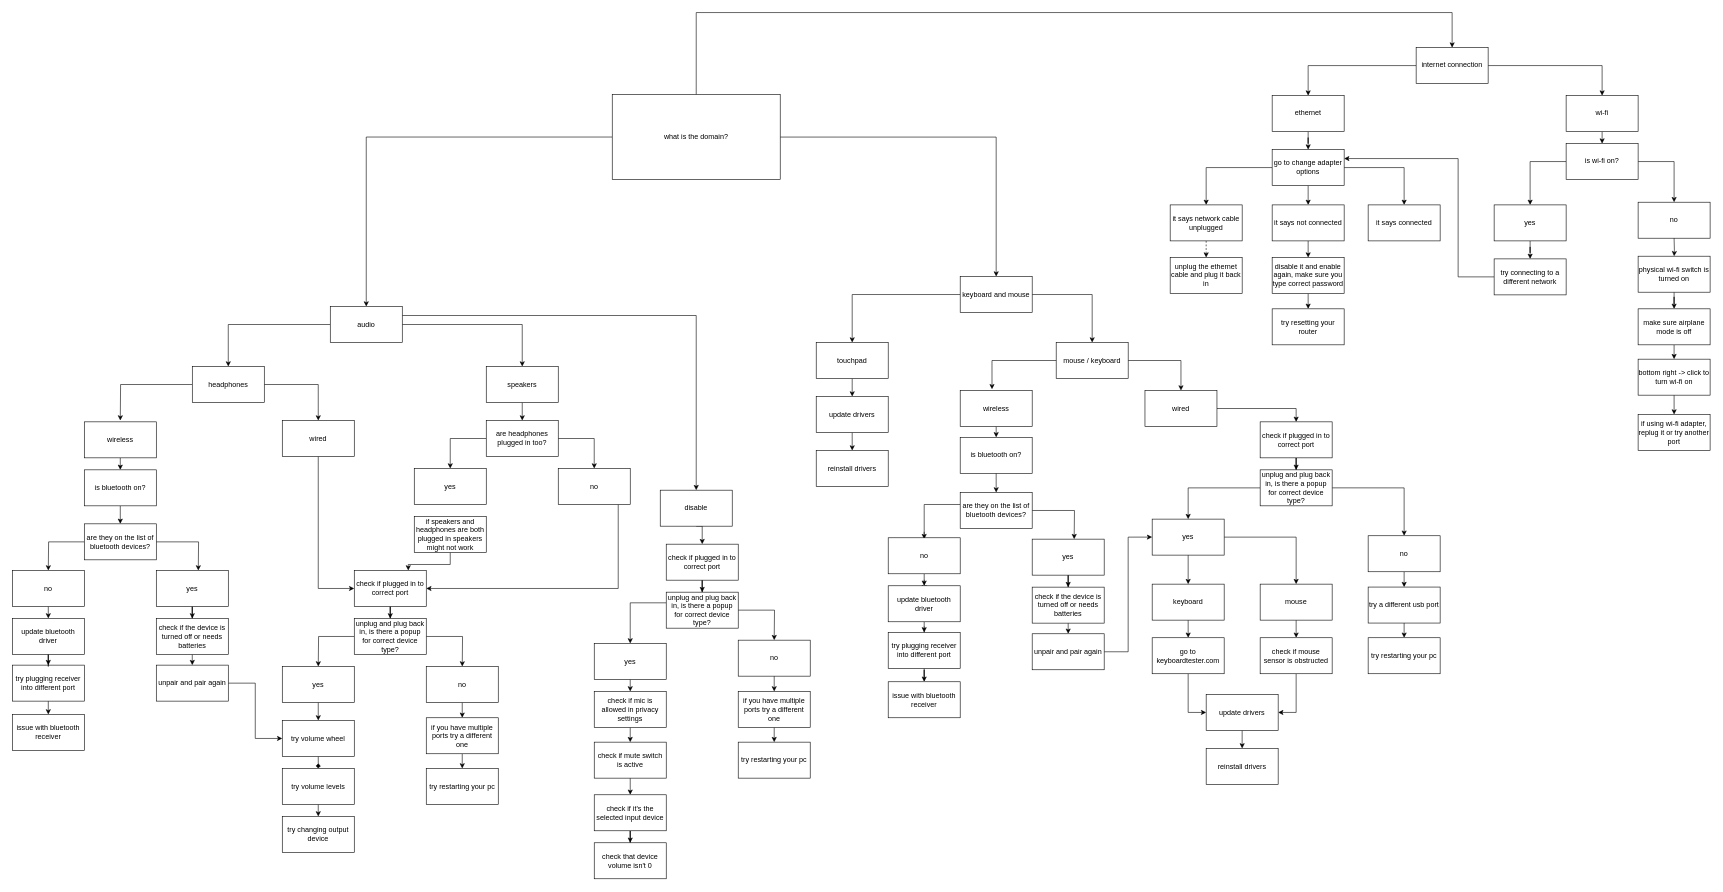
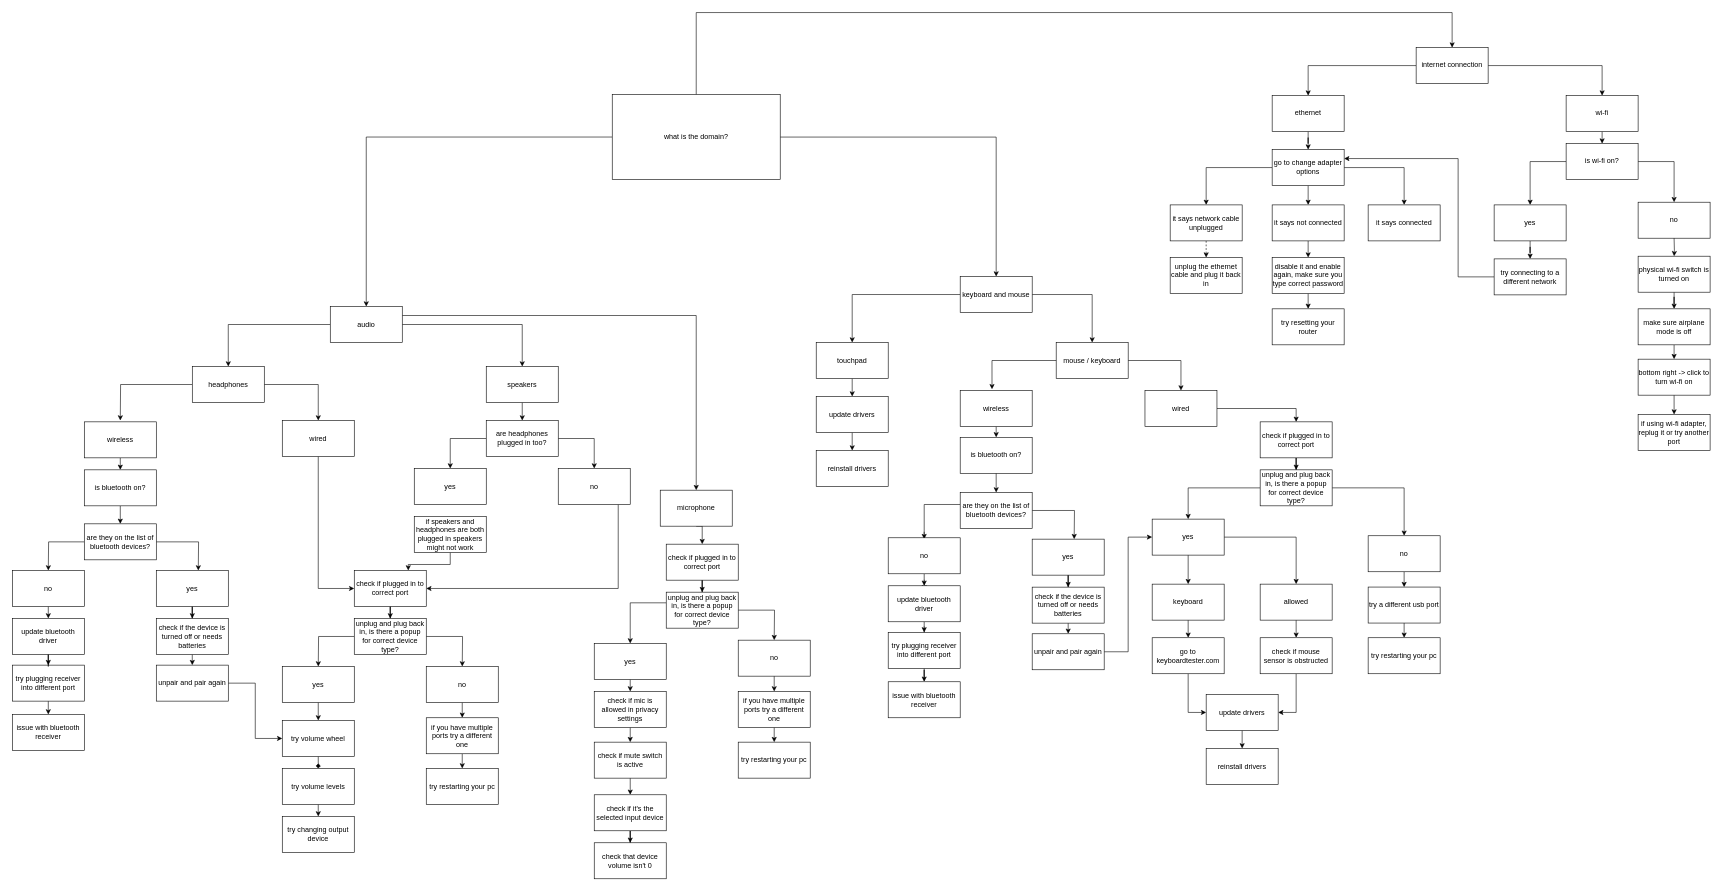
node "disable": label "disable" -> "microphone"
node "mouse": label "mouse" -> "allowed"
